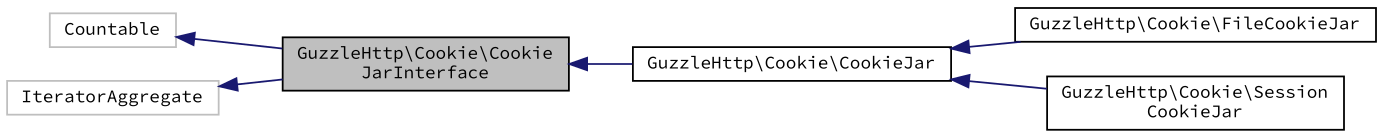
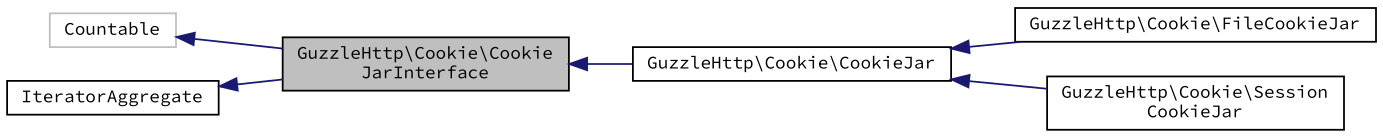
node "IteratorAggregate": color grey75 -> black
